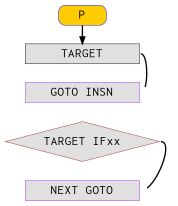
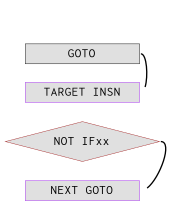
node "P": removed
node "TARGET": label "TARGET" -> "GOTO"
node "GOTO INSN": label "GOTO INSN" -> "TARGET INSN"
node "TARGET IFxx": label "TARGET IFxx" -> "NOT IFxx"
